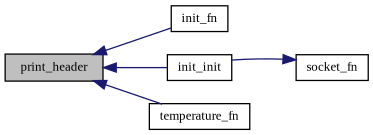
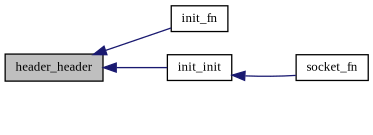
edge "init_init" -> "socket_fn": reversed
node "print_header": label "print_header" -> "header_header"
node "temperature_fn": removed
